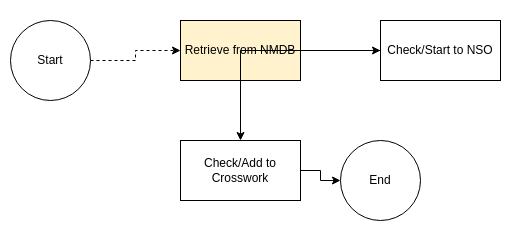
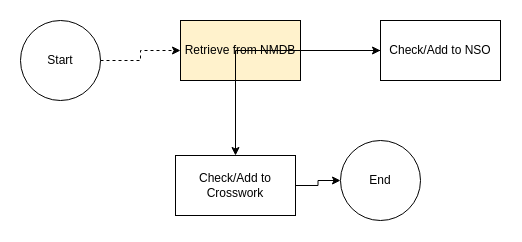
node "Check/Start to NSO": label "Check/Start to NSO" -> "Check/Add to NSO"
node "Start": moved (51, 61) -> (61, 61)
node "Check/Add to Crosswork": moved (241, 171) -> (236, 186)
